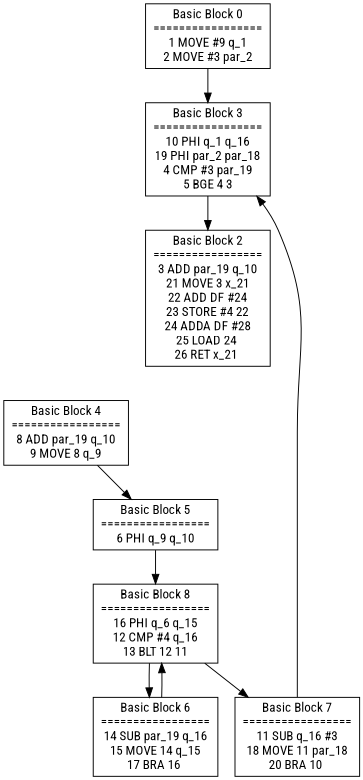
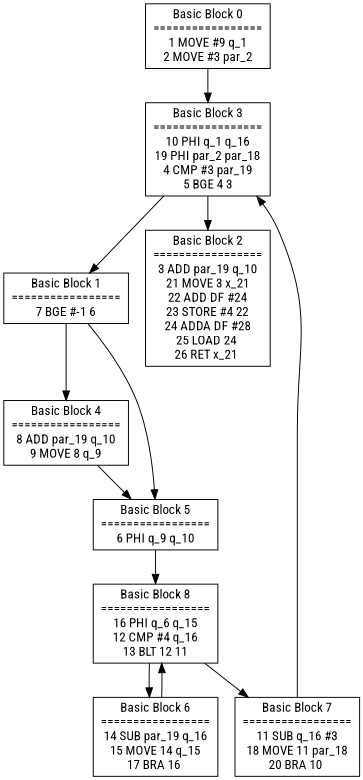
node "Basic Block 1 ================= 7 BGE #-1 6": added
